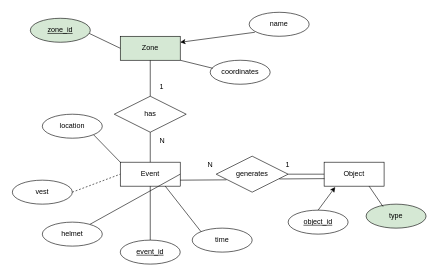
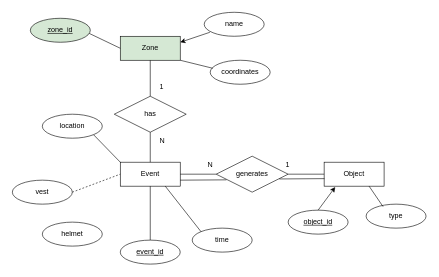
node "name": moved (279, 24) -> (234, 24)
edge "Event" -- "helmet": now "Event" -- "generates"
node "type": fillcolor #d5e8d4 -> #ffffff
